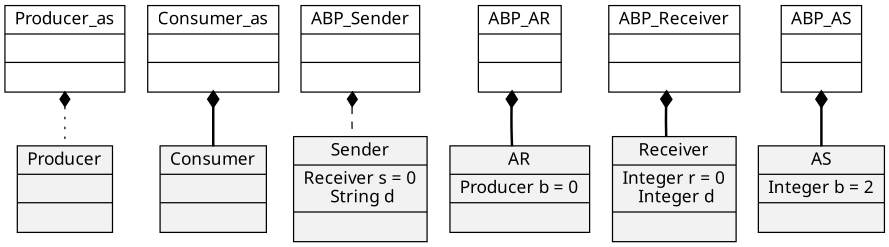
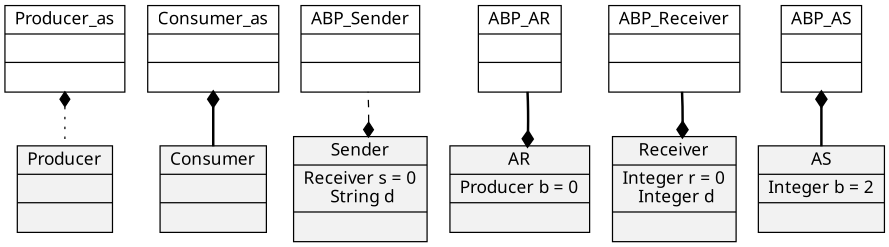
edge "Sender" -> "ABP_Sender": reversed
edge "Receiver" -> "ABP_Receiver": reversed
edge "AR" -> "ABP_AR": reversed
